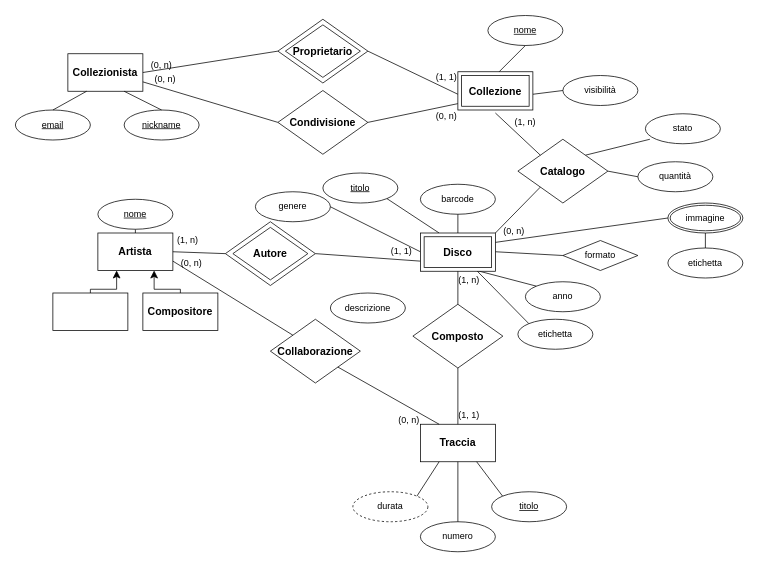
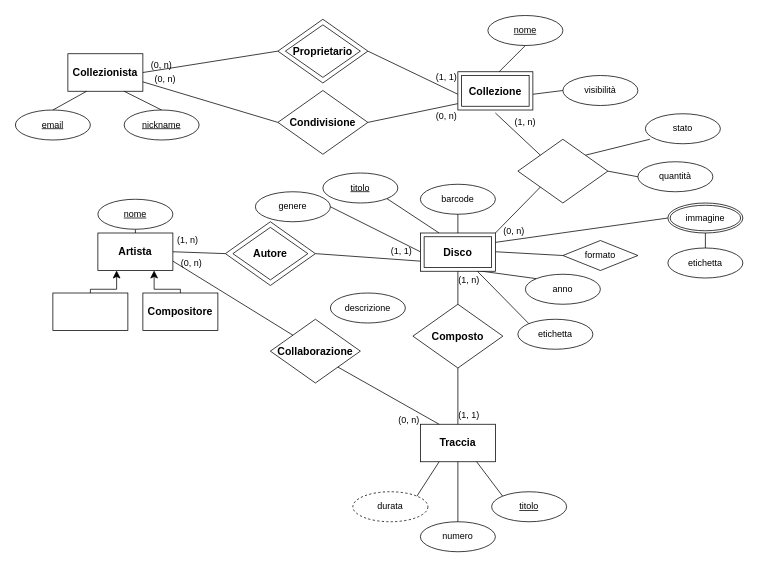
node "Catalogo": removed
node "anno": moved (563, 297) -> (563, 289)
